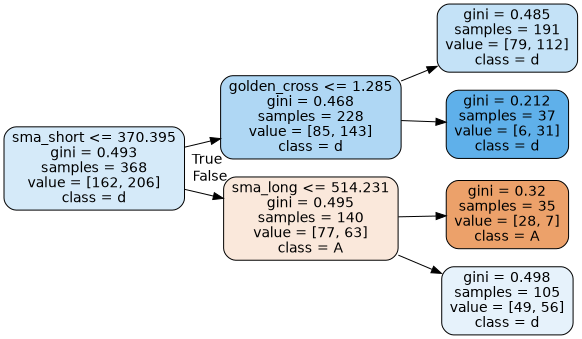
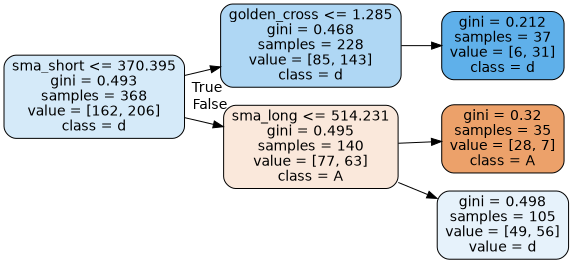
node "gini = 0.485 samples = 191 value = [79, 112] class = d": removed
node "gini = 0.498 samples = 105 value = [49, 56] class = d": label "gini = 0.498 samples = 105 value = [49, 56] class = d" -> "gini = 0.498 samples = 105 value = [49, 56] value = d"
